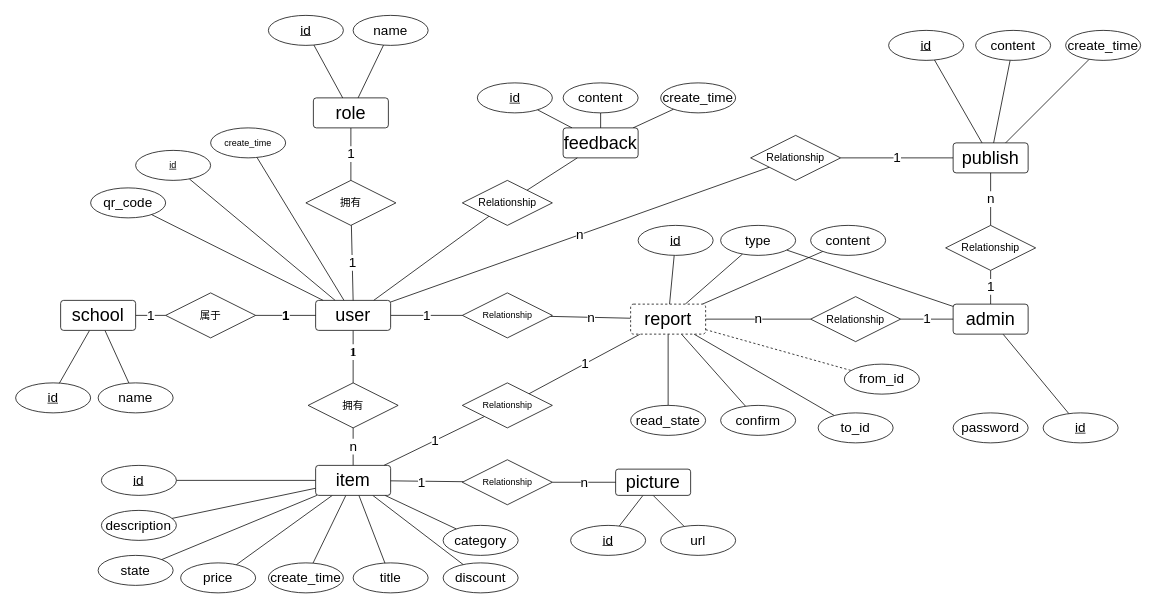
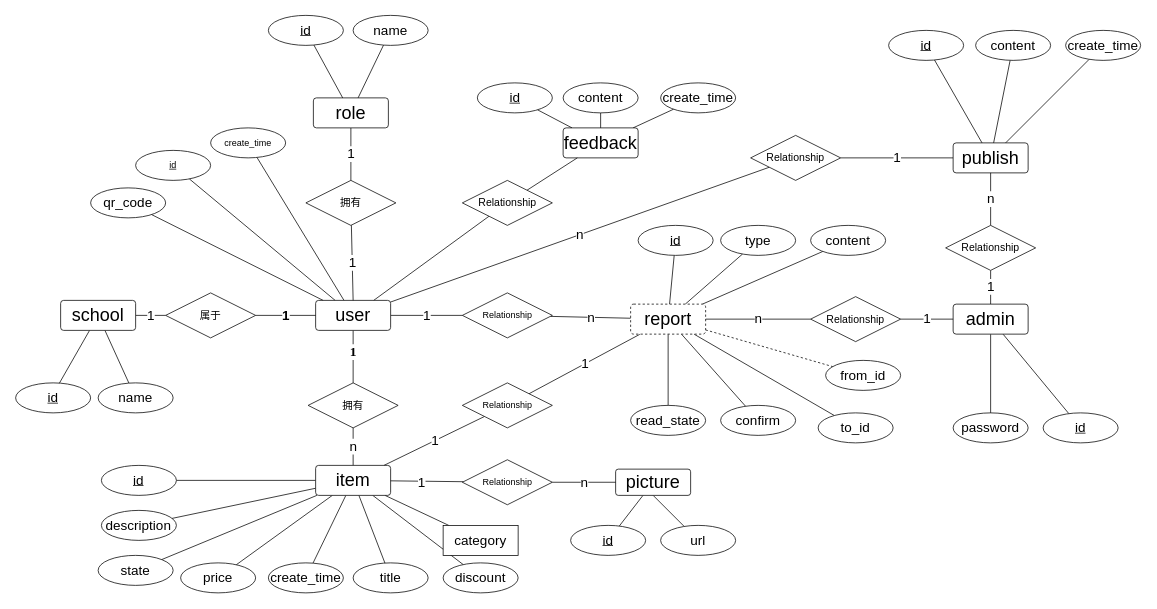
edge "type" -- "admin": now "password" -- "admin"
node "from_id": moved (882, 379) -> (863, 375)
node "category": shape ellipse -> rectangle
